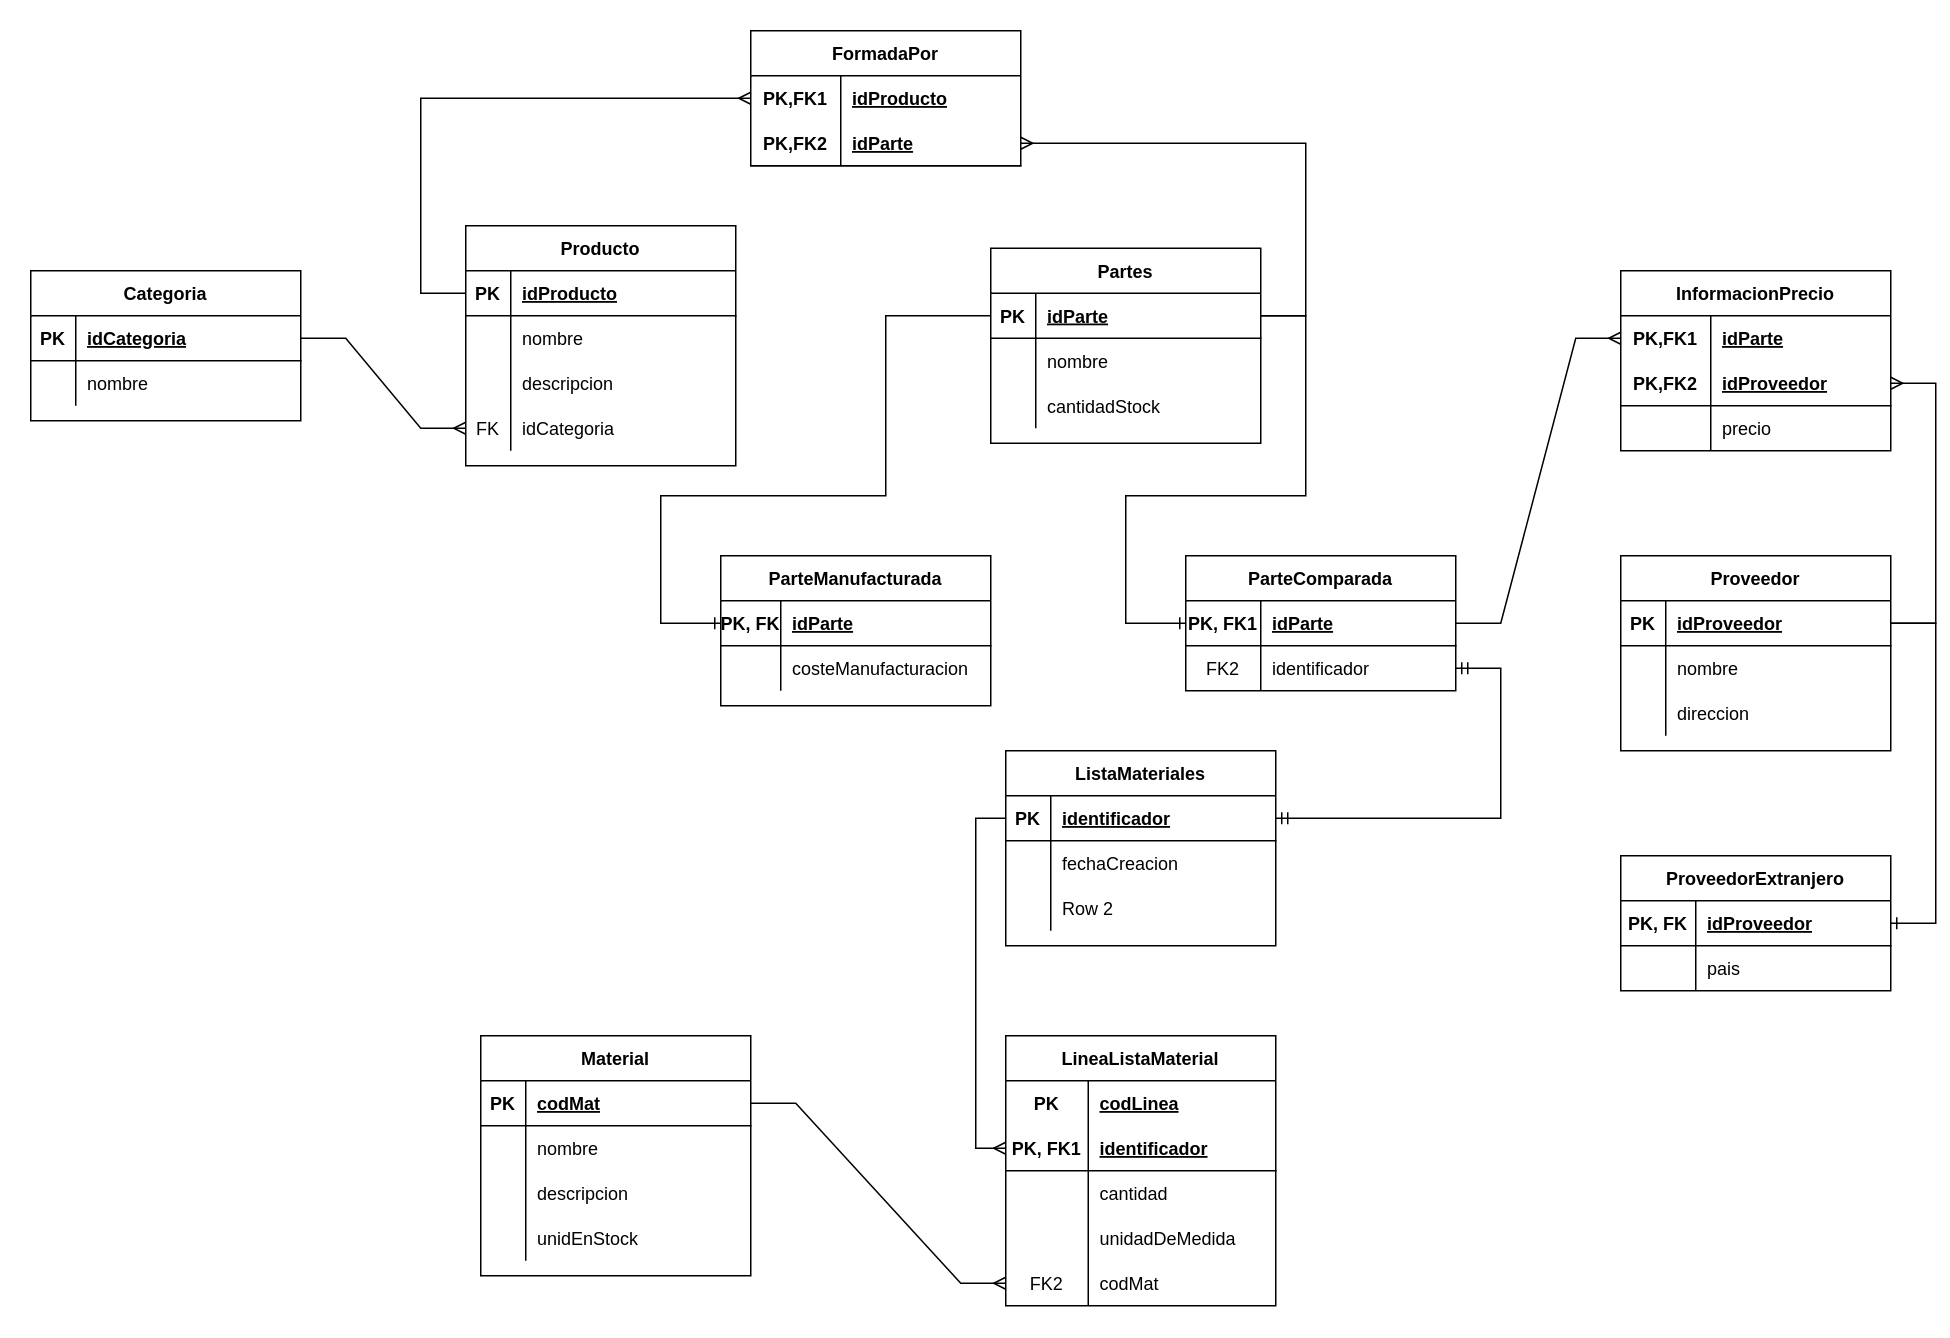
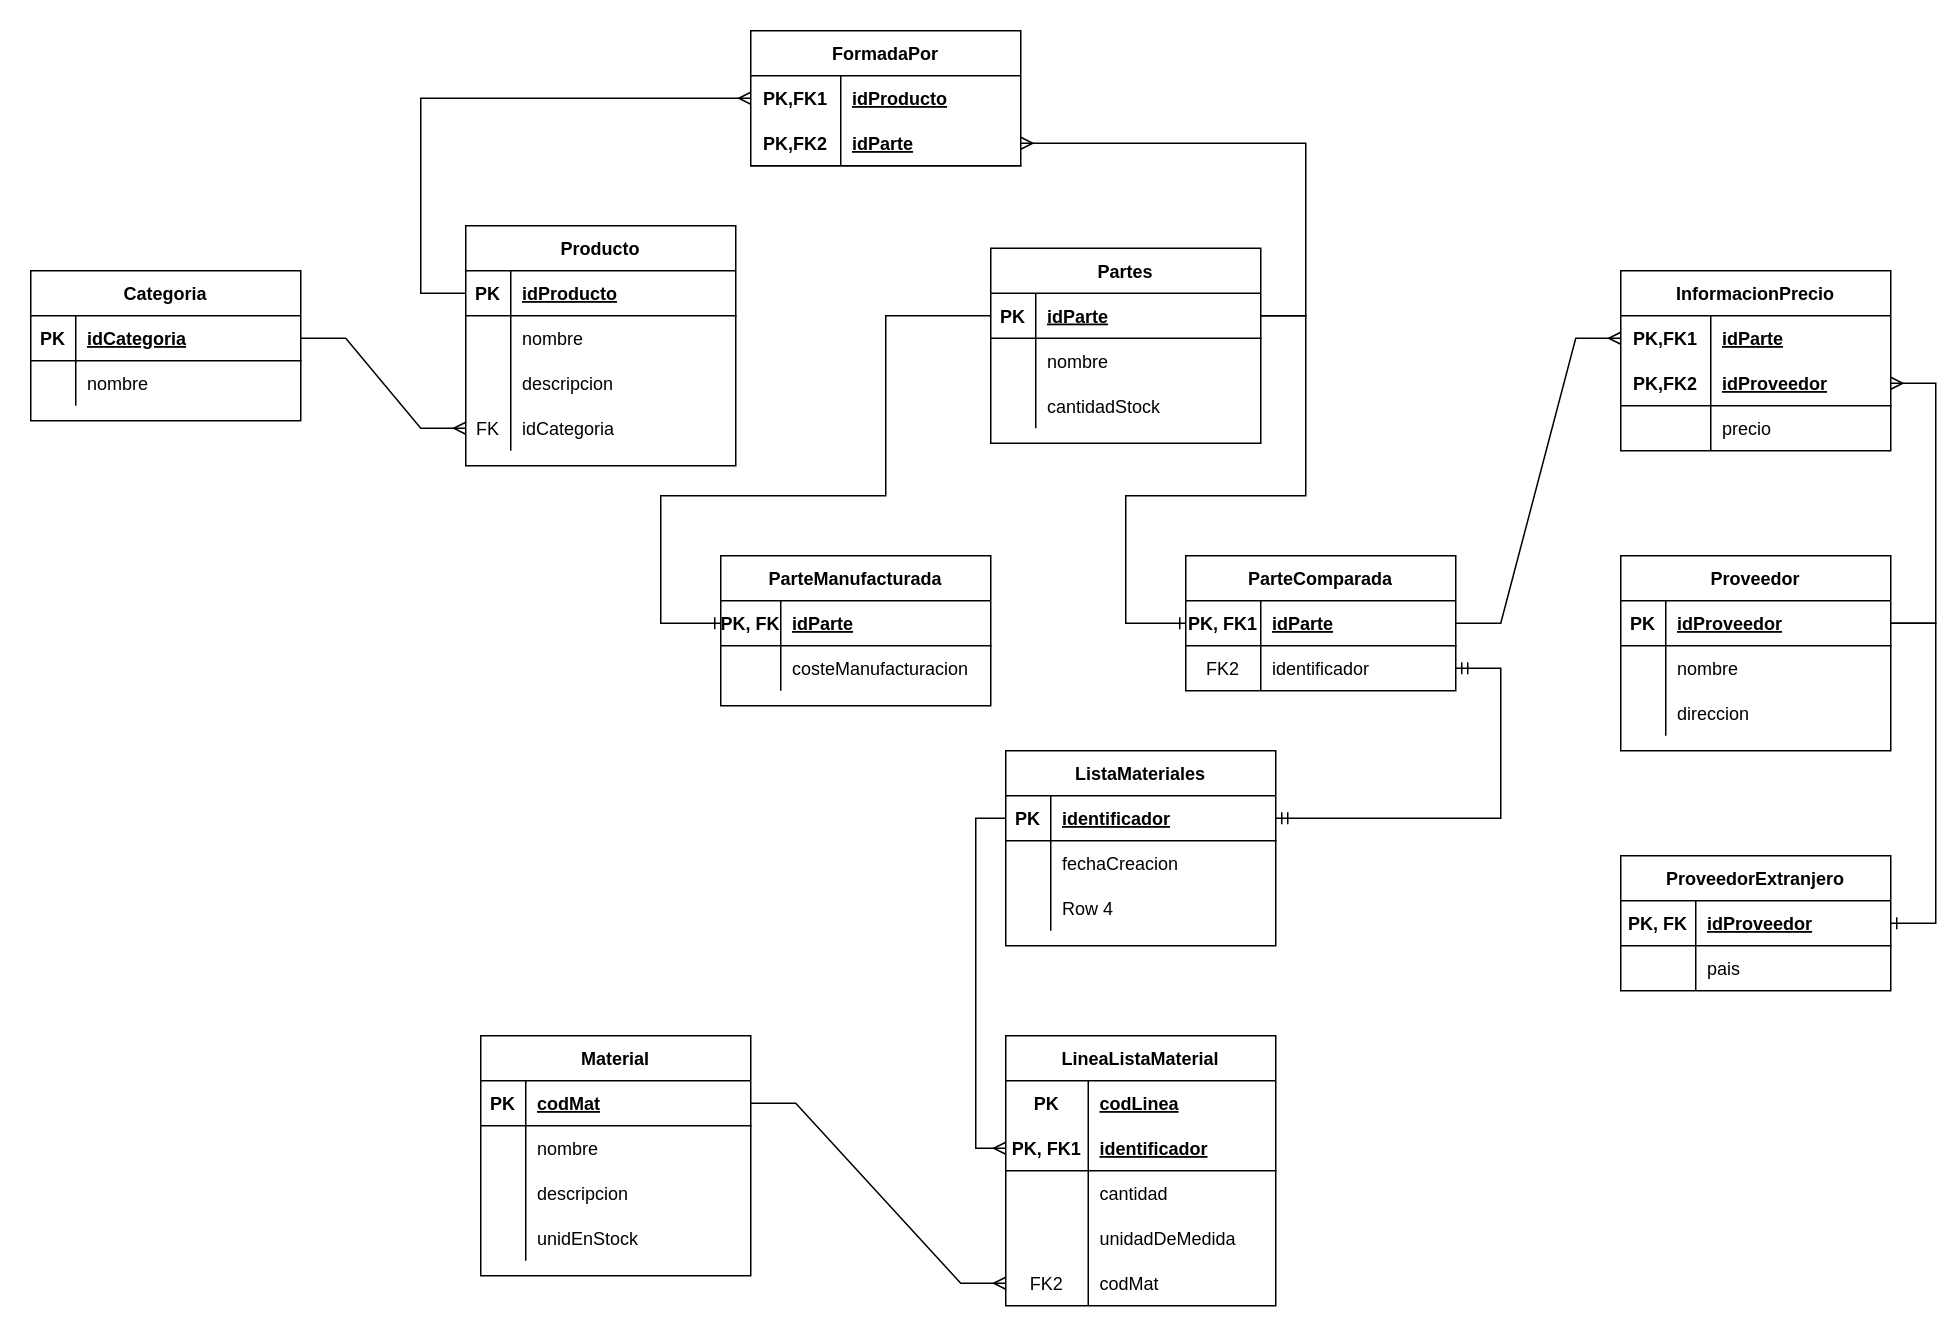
node "Row 2": label "Row 2" -> "Row 4"
